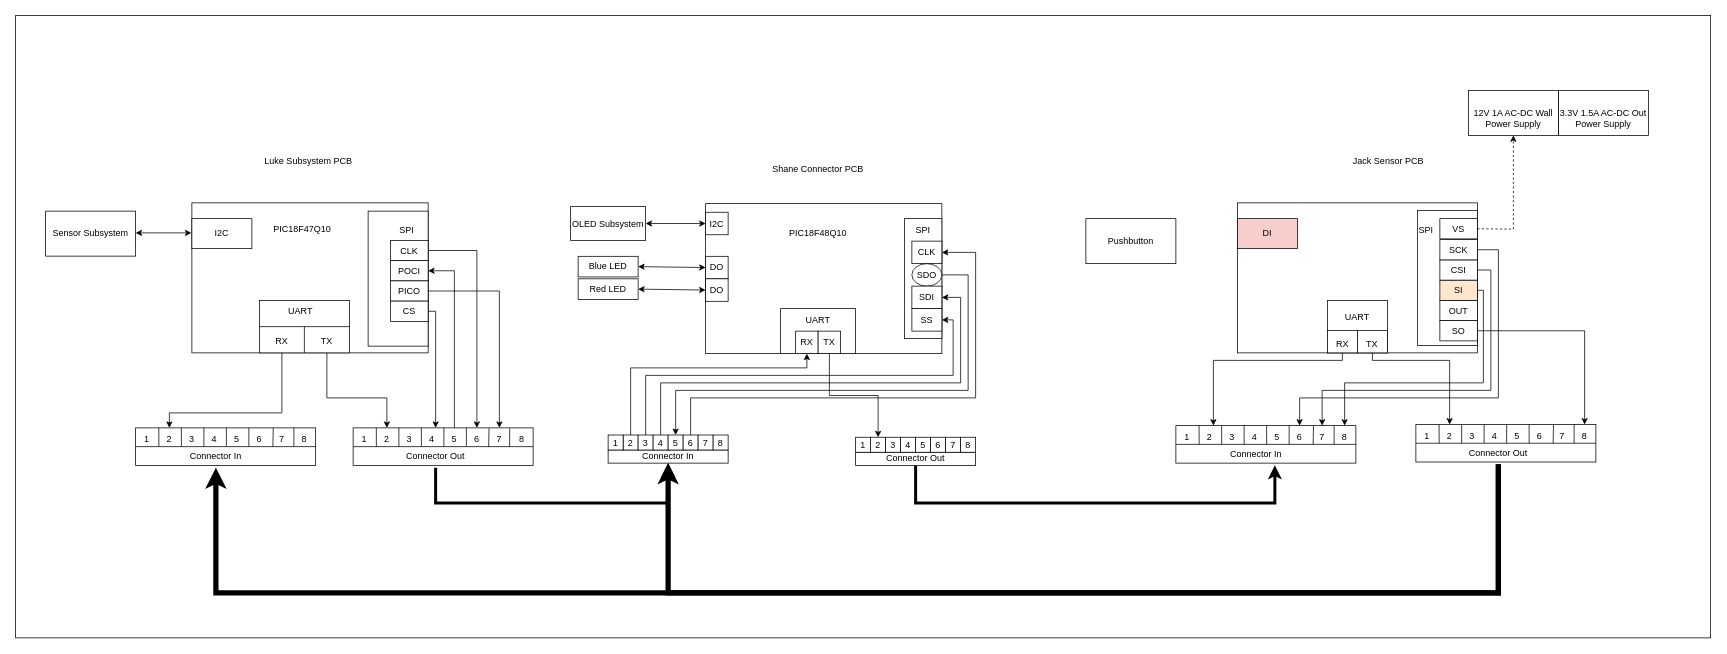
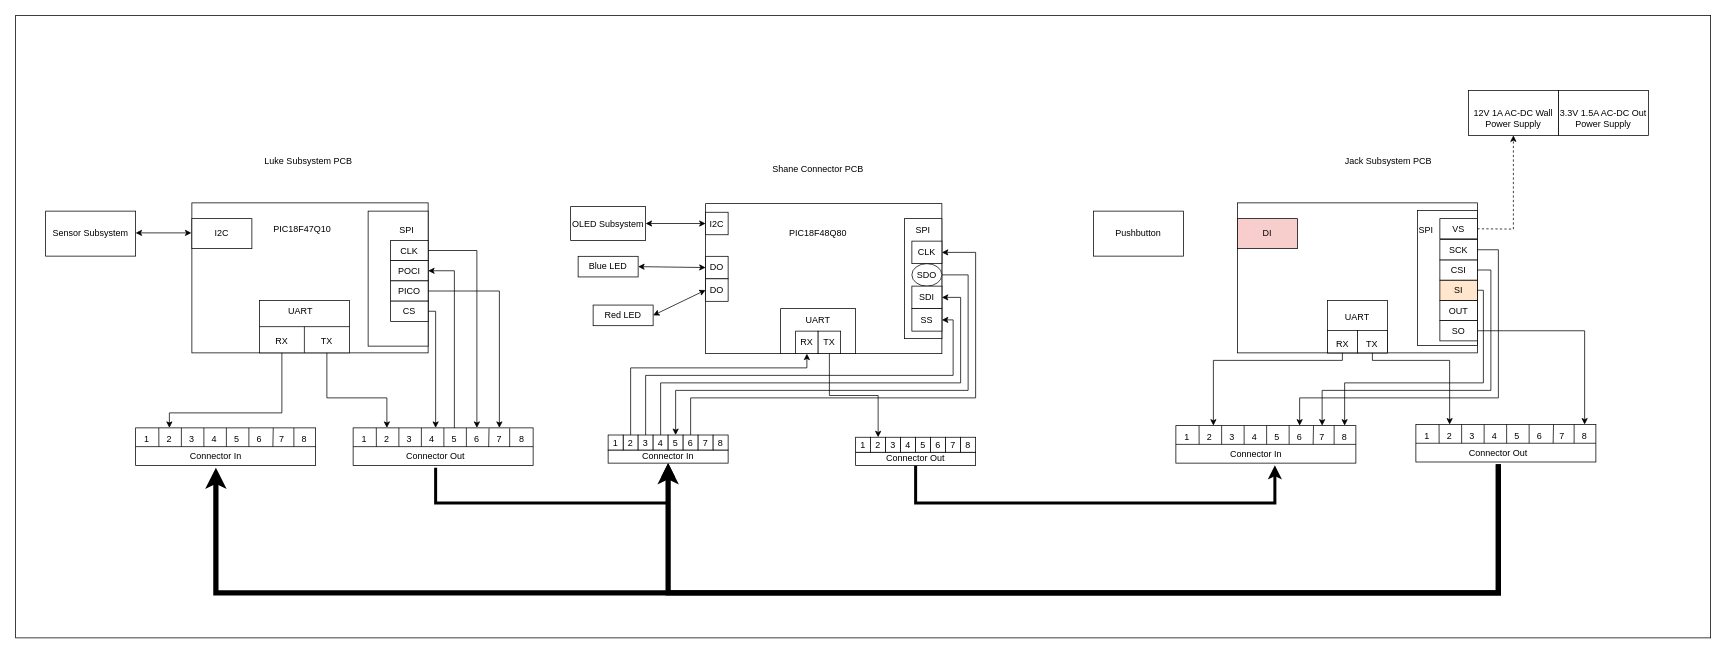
node "Jack Sensor PCB": label "Jack Sensor PCB" -> "Jack Subsystem PCB"
node "PIC18F48Q10": label "PIC18F48Q10" -> "PIC18F48Q80"
node "Pushbutton": moved (1131, 241) -> (1138, 234)
node "Red LED": moved (608, 289) -> (623, 315)
